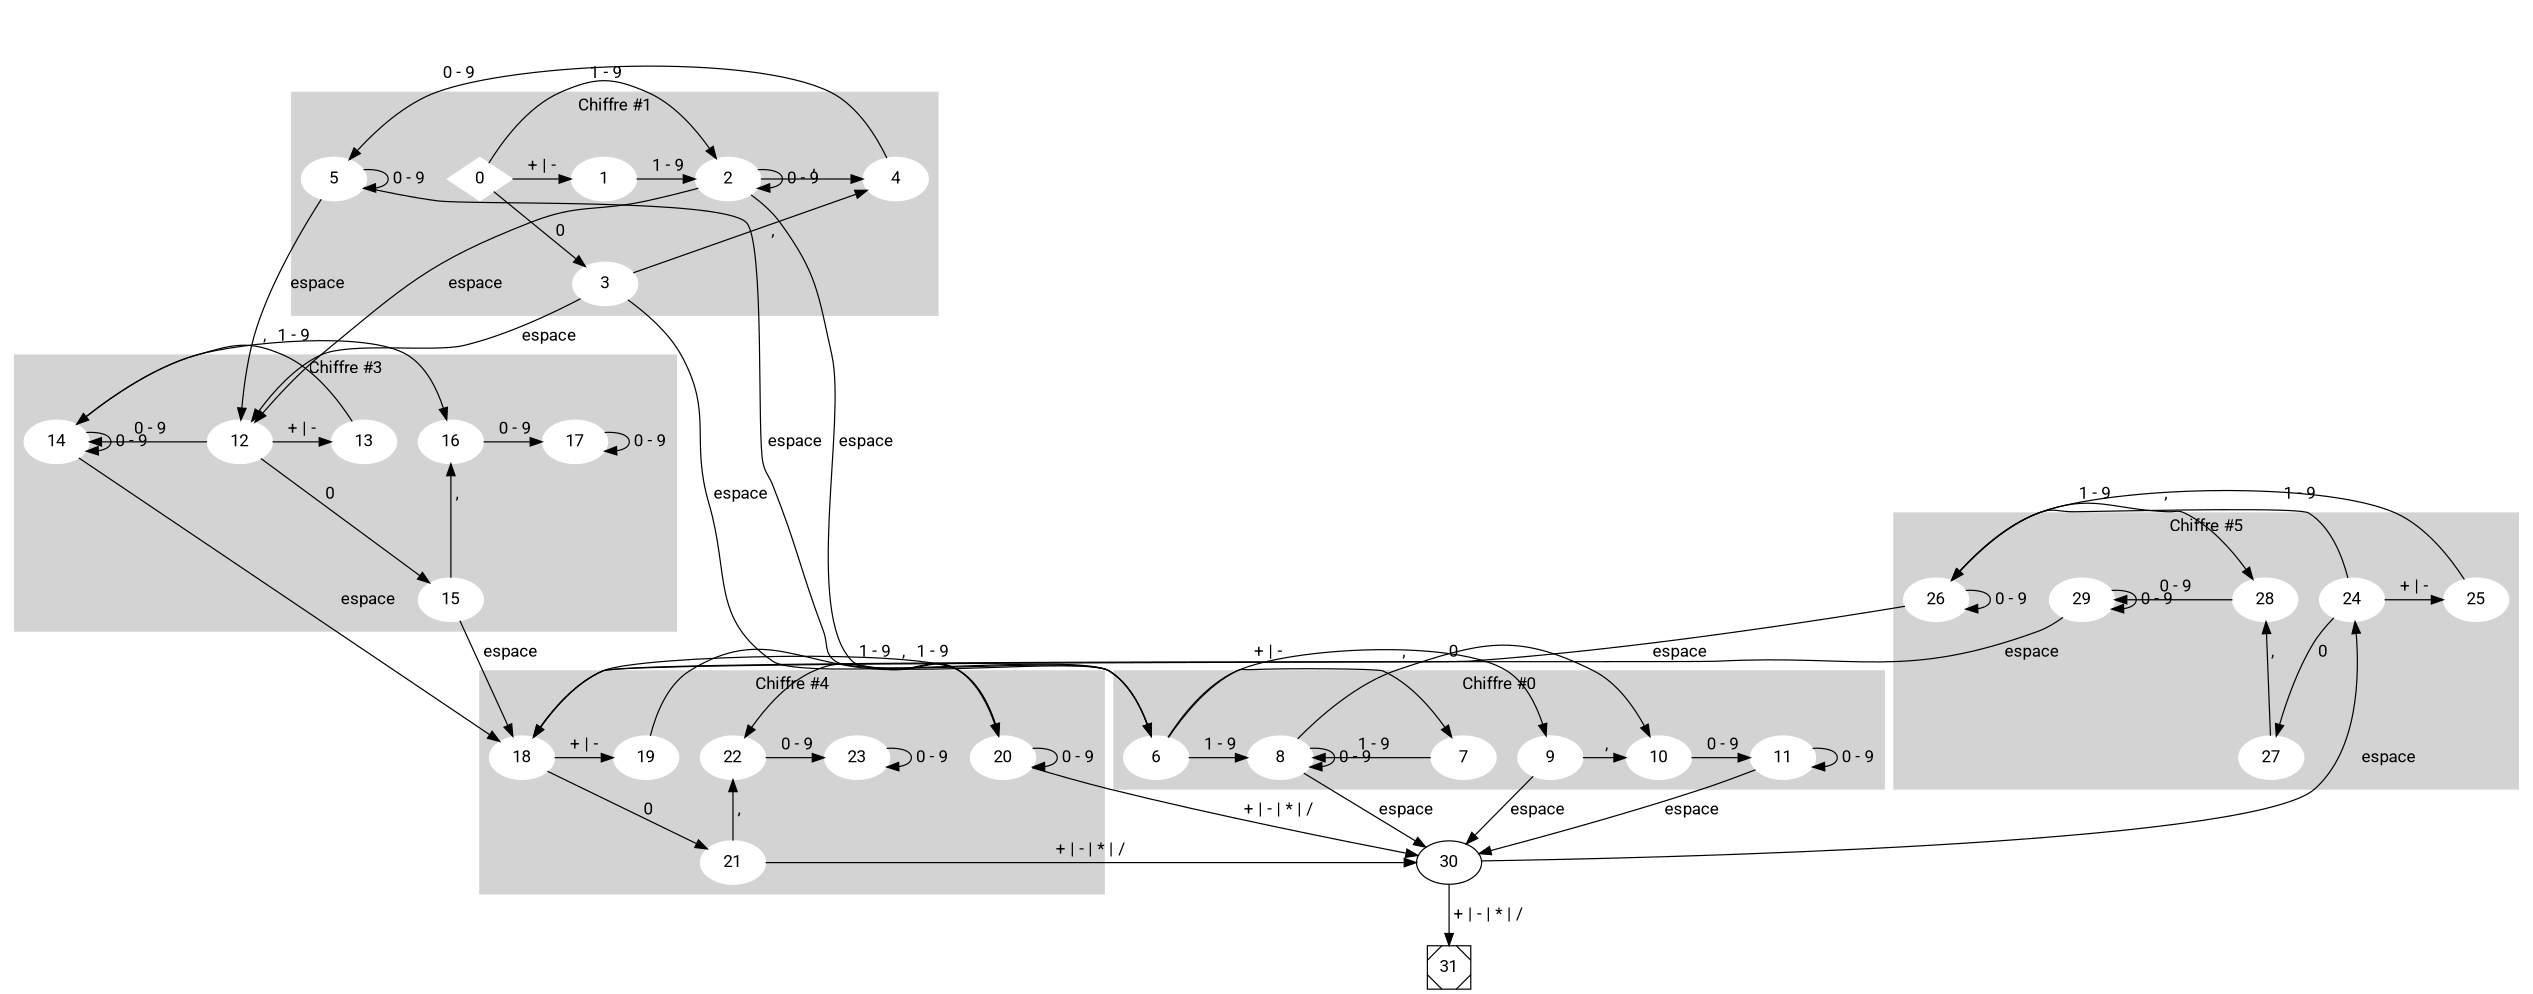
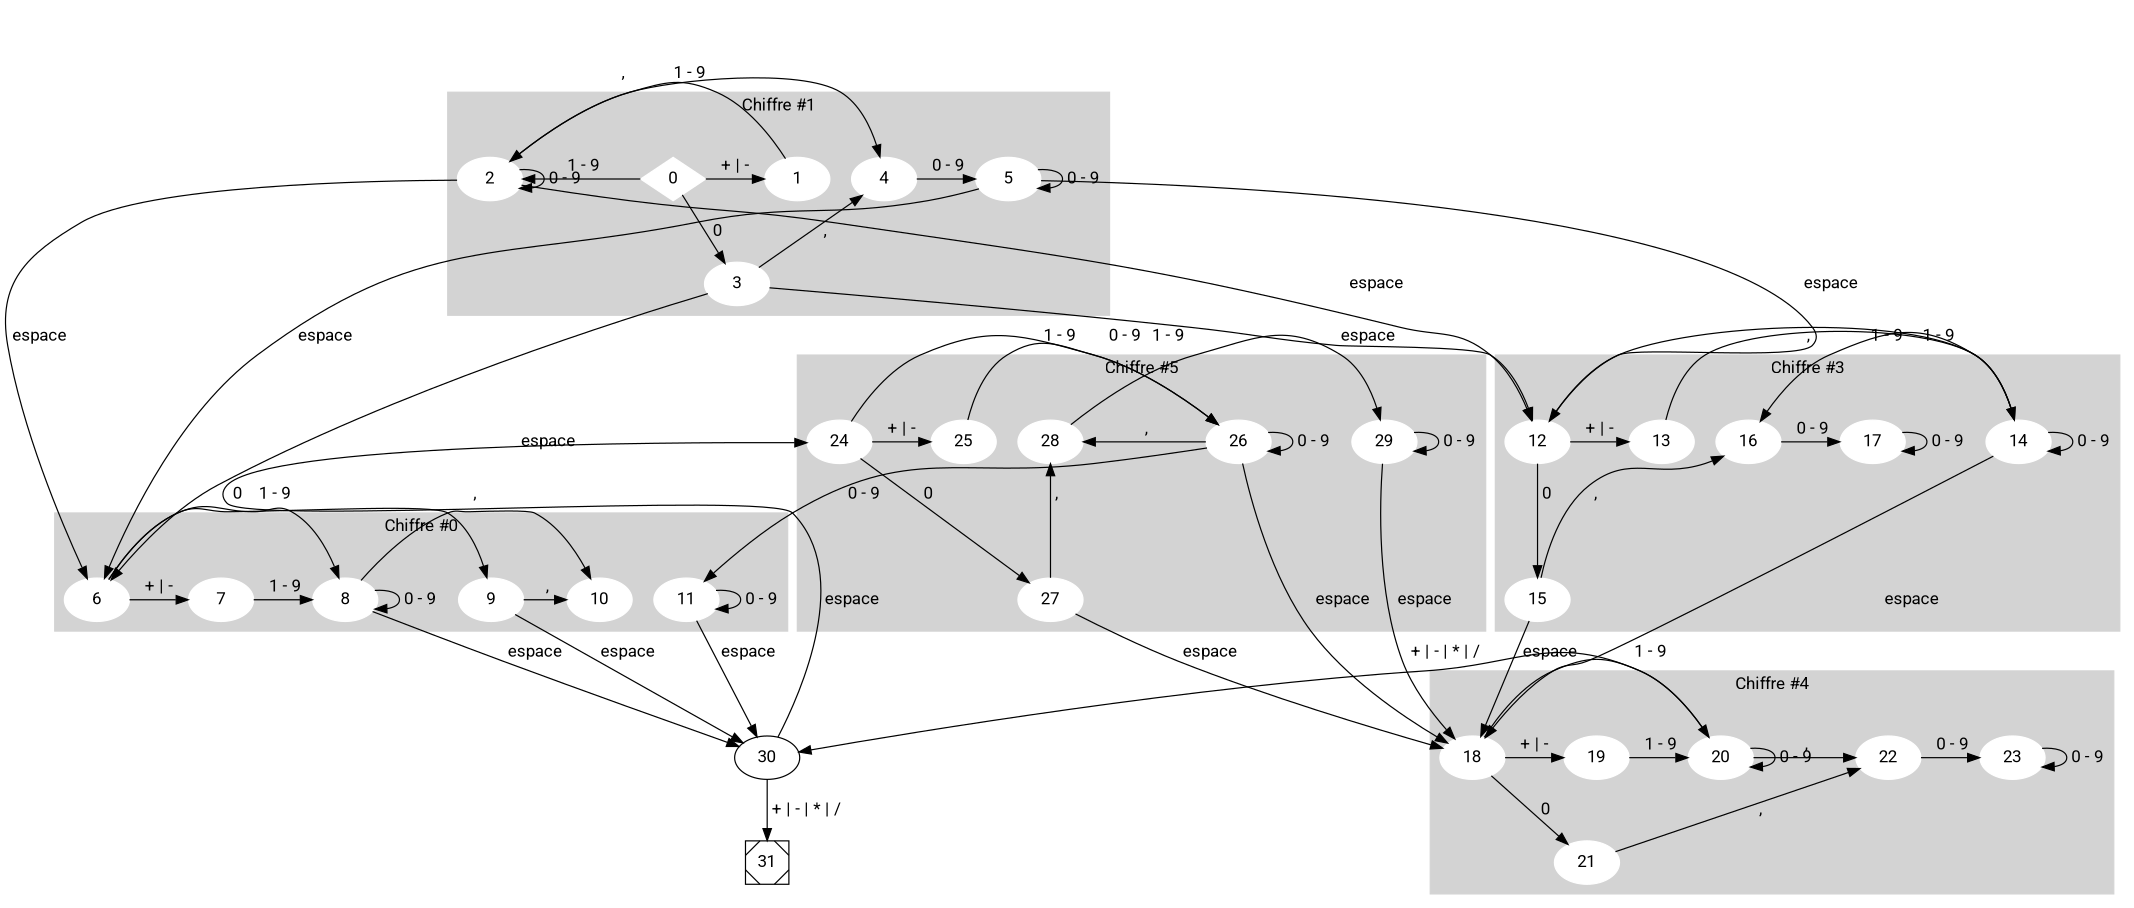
edge "12" -> "14": label " 0 - 9" -> " 1 - 9"
edge "27" -> "18": added, label "espace"
edge "10" -> "11": now "26" -> "11"
edge "21" -> "30": removed, label "+ | - | * | /"
